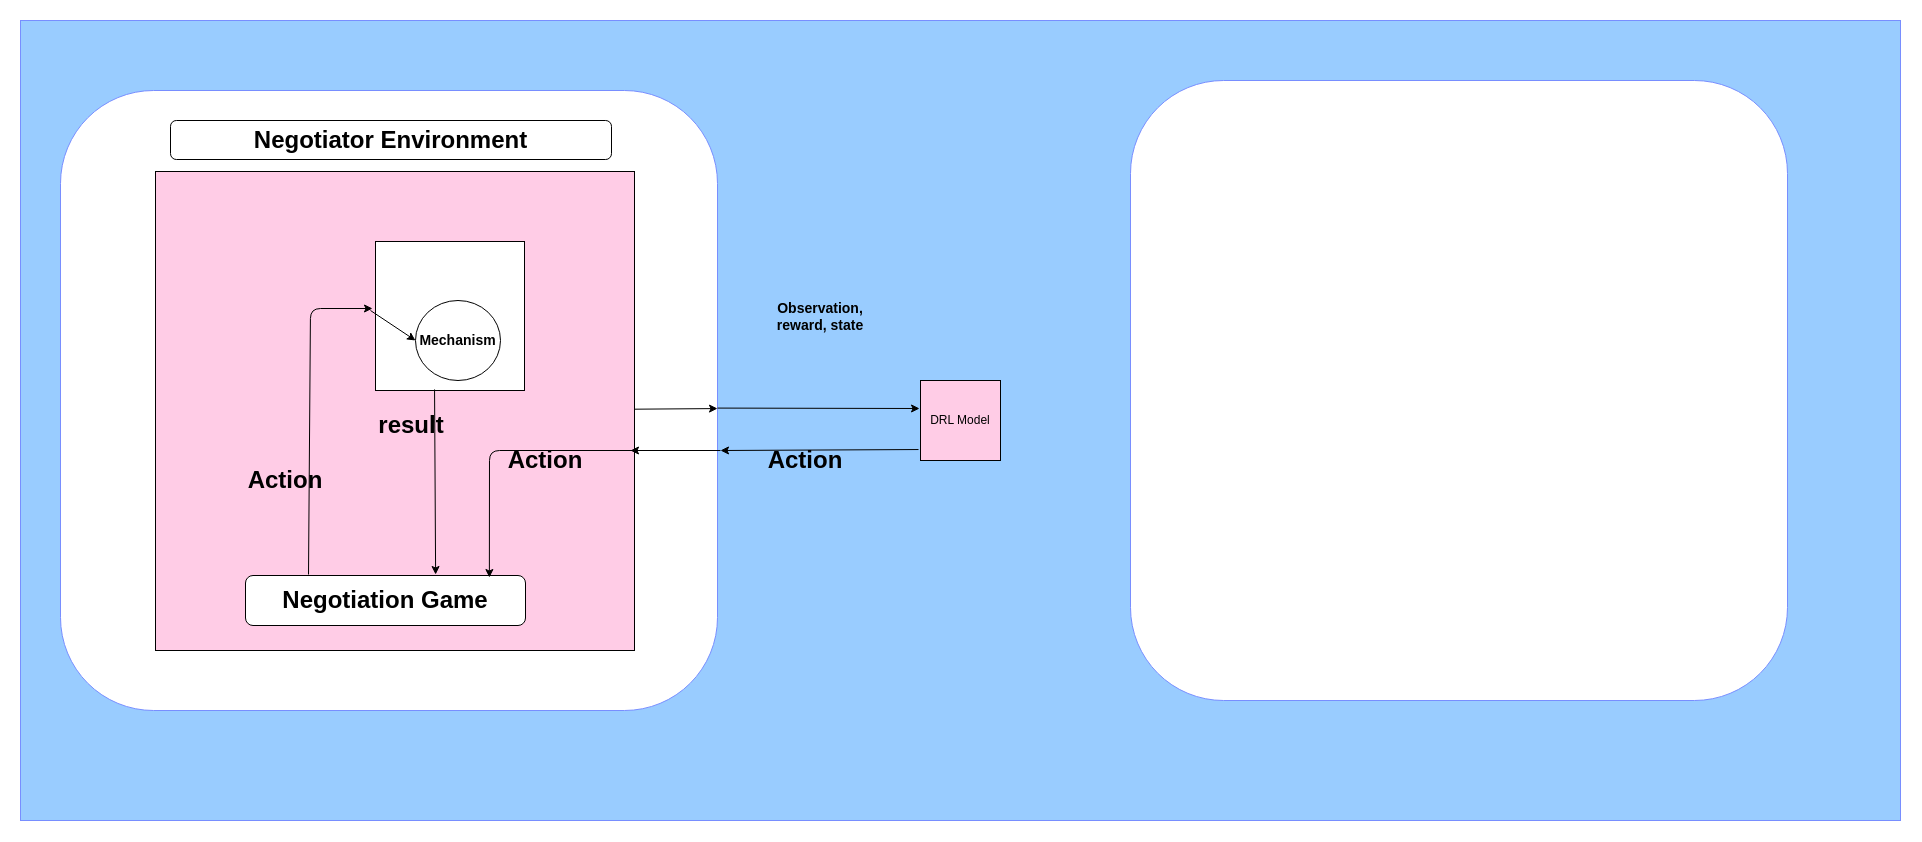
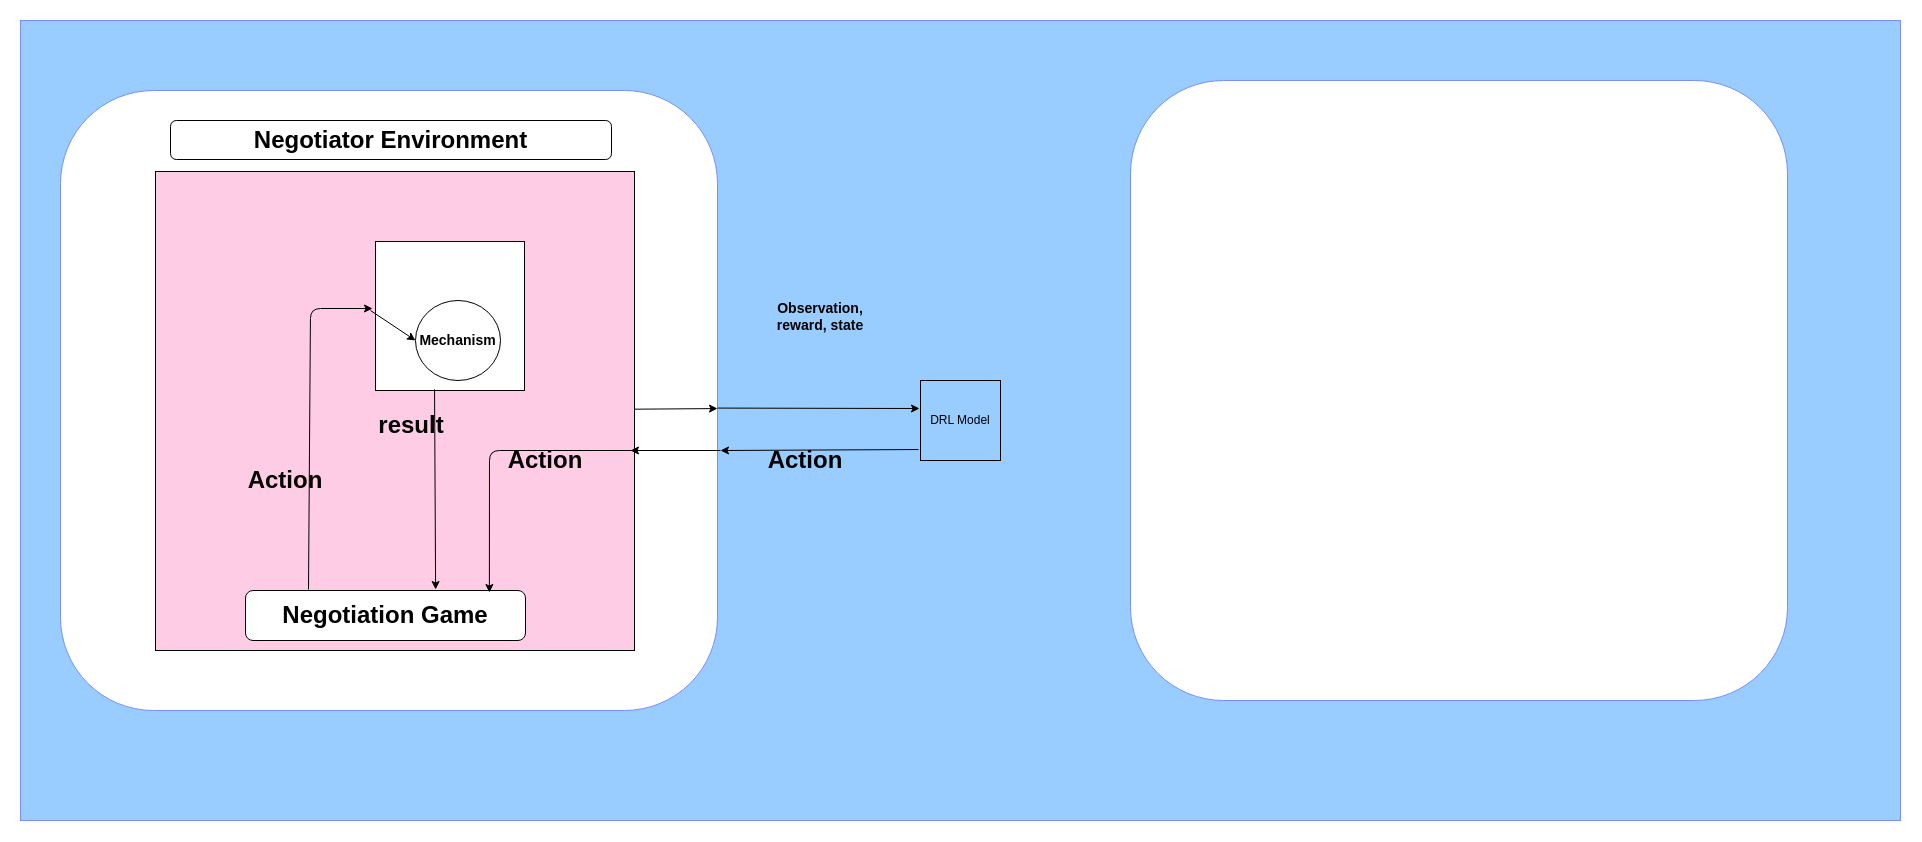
node "DRL Model": fillcolor #ffcce6 -> #99ccff
node "Negotiation Game": moved (386, 601) -> (386, 616)
